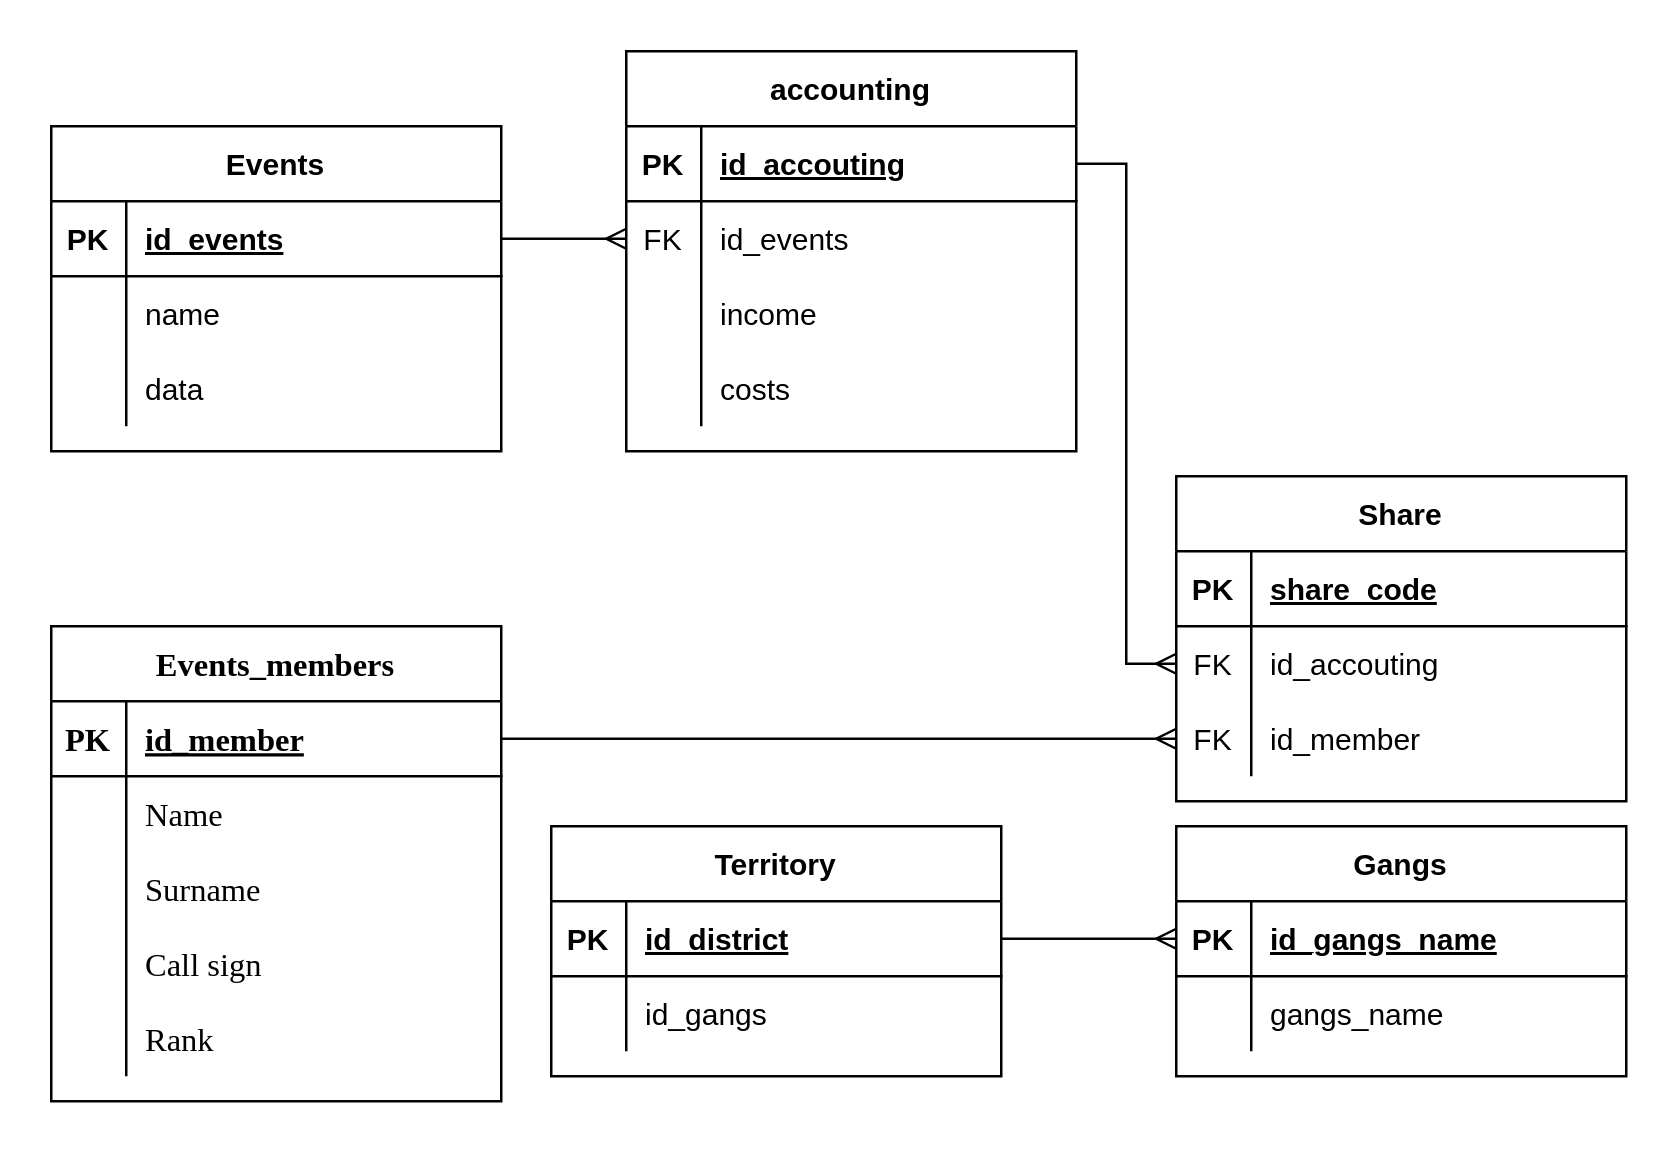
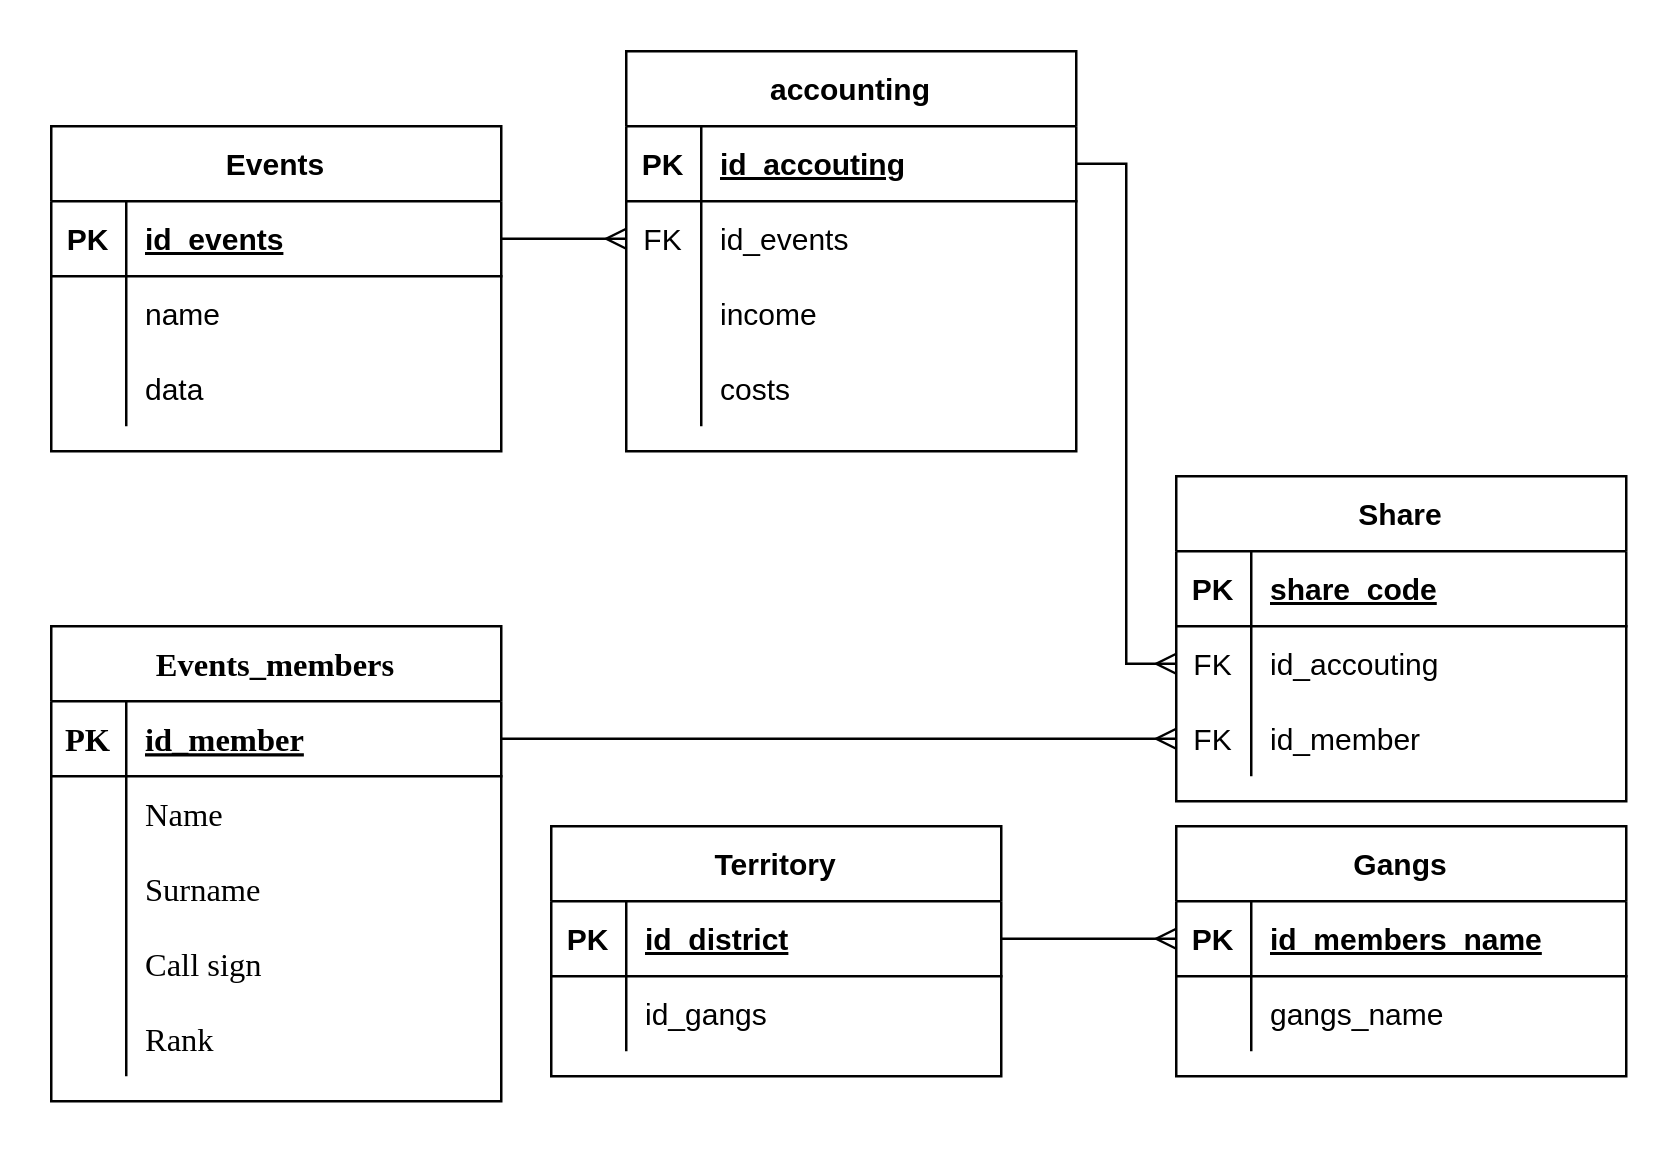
node "id_gangs_name": label "id_gangs_name" -> "id_members_name"
